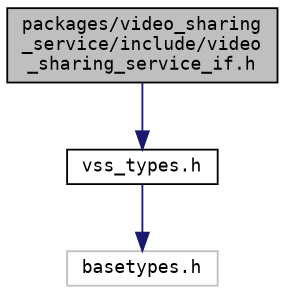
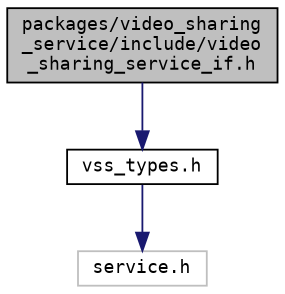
node "basetypes.h": label "basetypes.h" -> "service.h"
